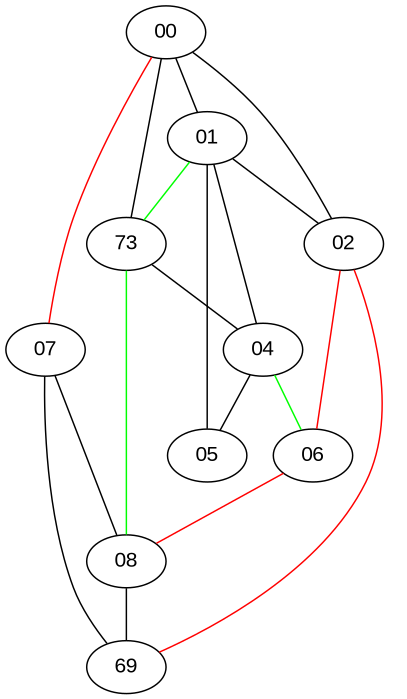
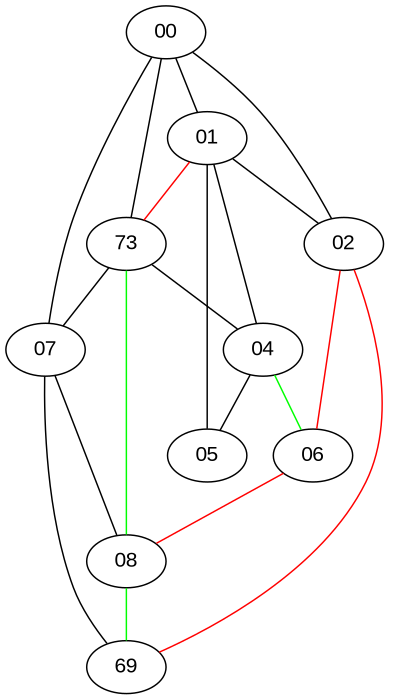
edge "00" -- "07": color red -> black
edge "01" -- "73": color green -> red
edge "73" -- "07": added
edge "08" -- "69": color black -> green
